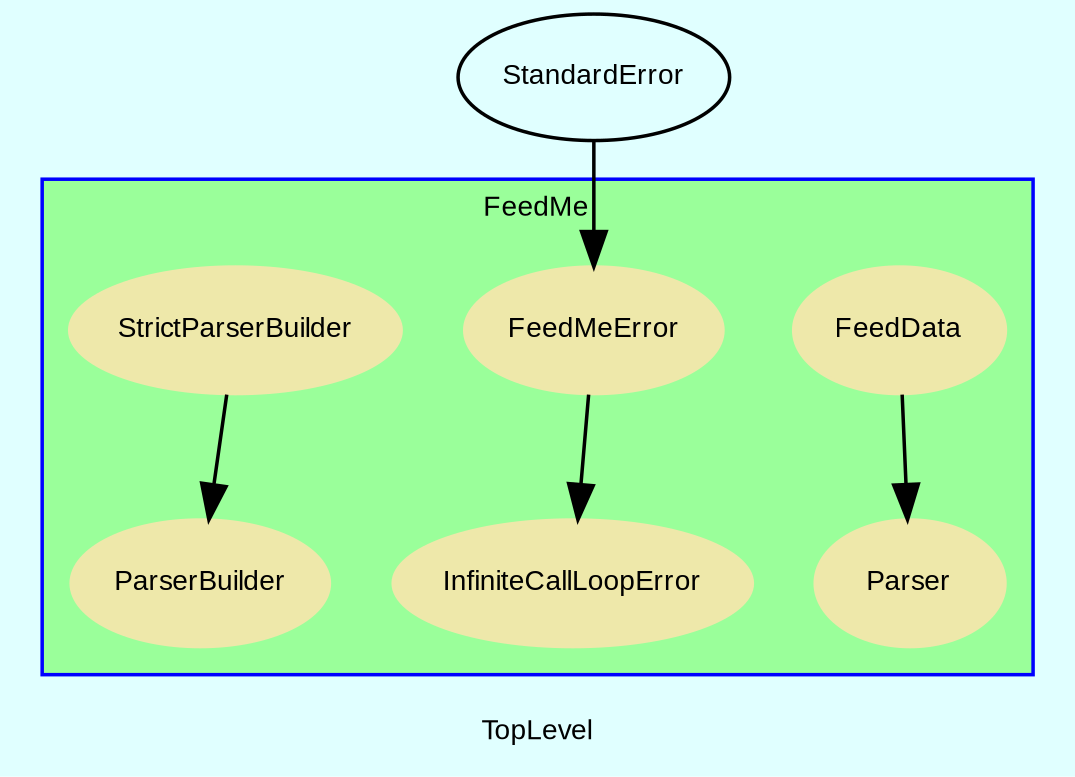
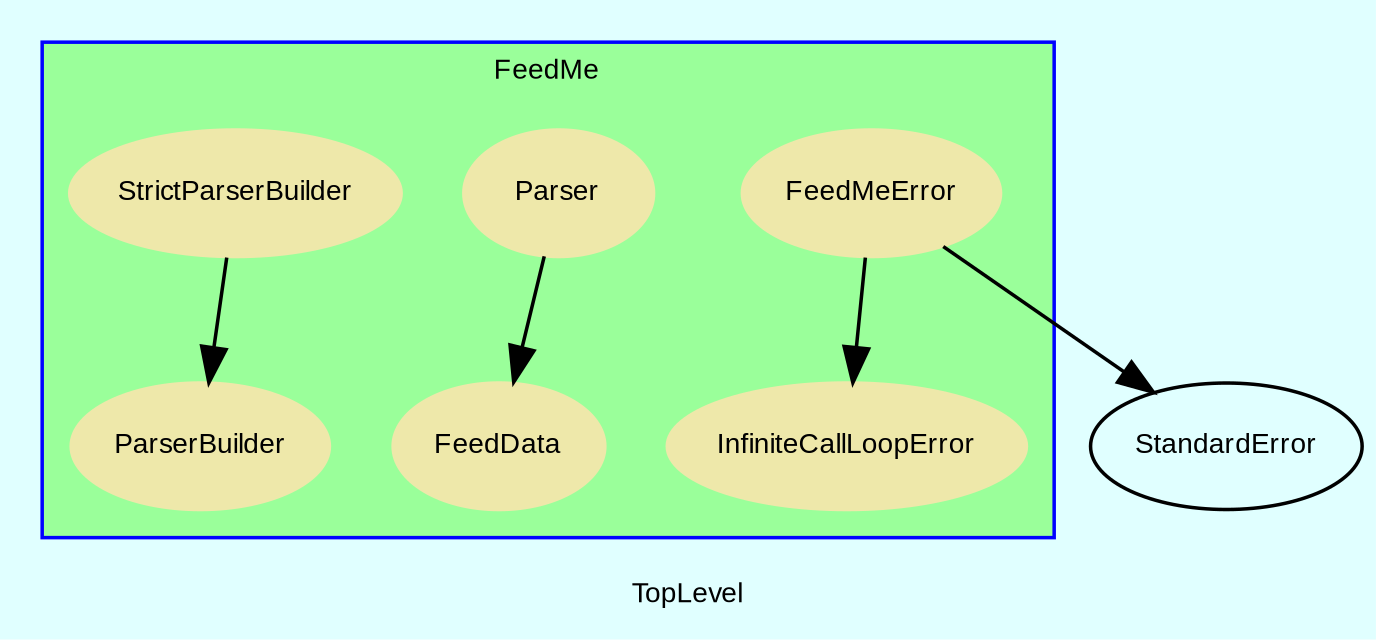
edge "StandardError" -> "FeedMeError": reversed
edge "FeedData" -> "Parser": reversed
